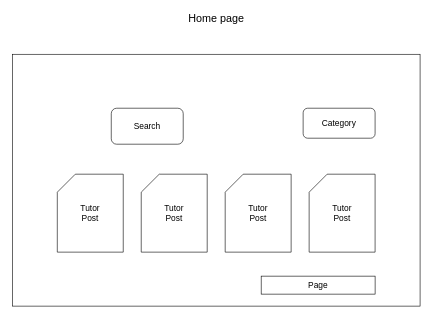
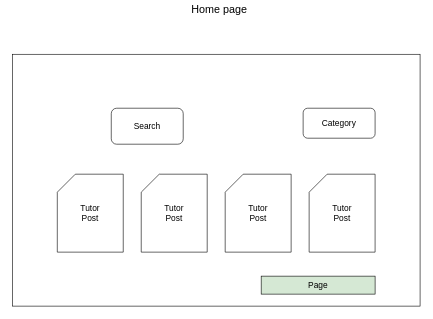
node "Home page": moved (216, 18) -> (219, 9)
node "Page": fillcolor #ffffff -> #d5e8d4
